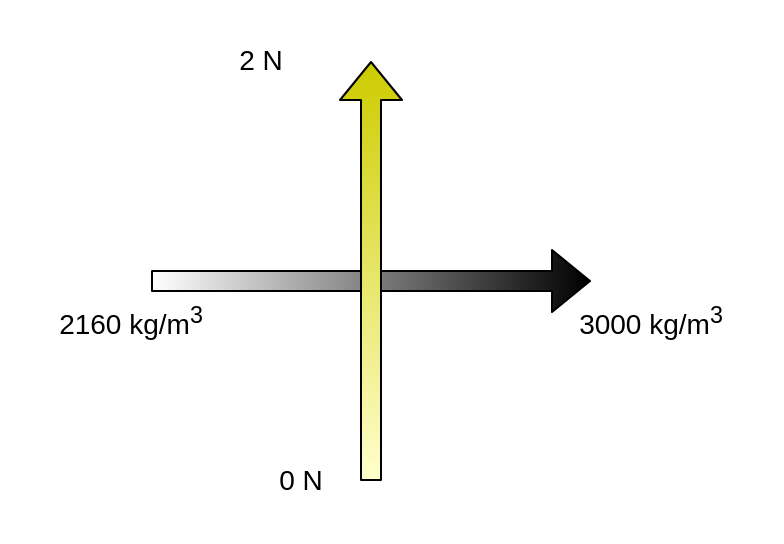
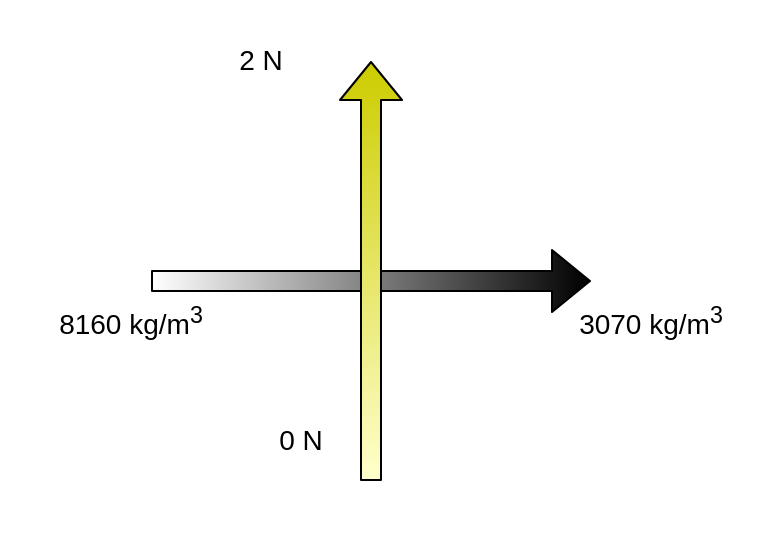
node "2160 kg/m3": label "2160 kg/m3" -> "8160 kg/m3"
node "3000 kg/m3": label "3000 kg/m3" -> "3070 kg/m3"
node "0 N": moved (301, 481) -> (301, 441)
